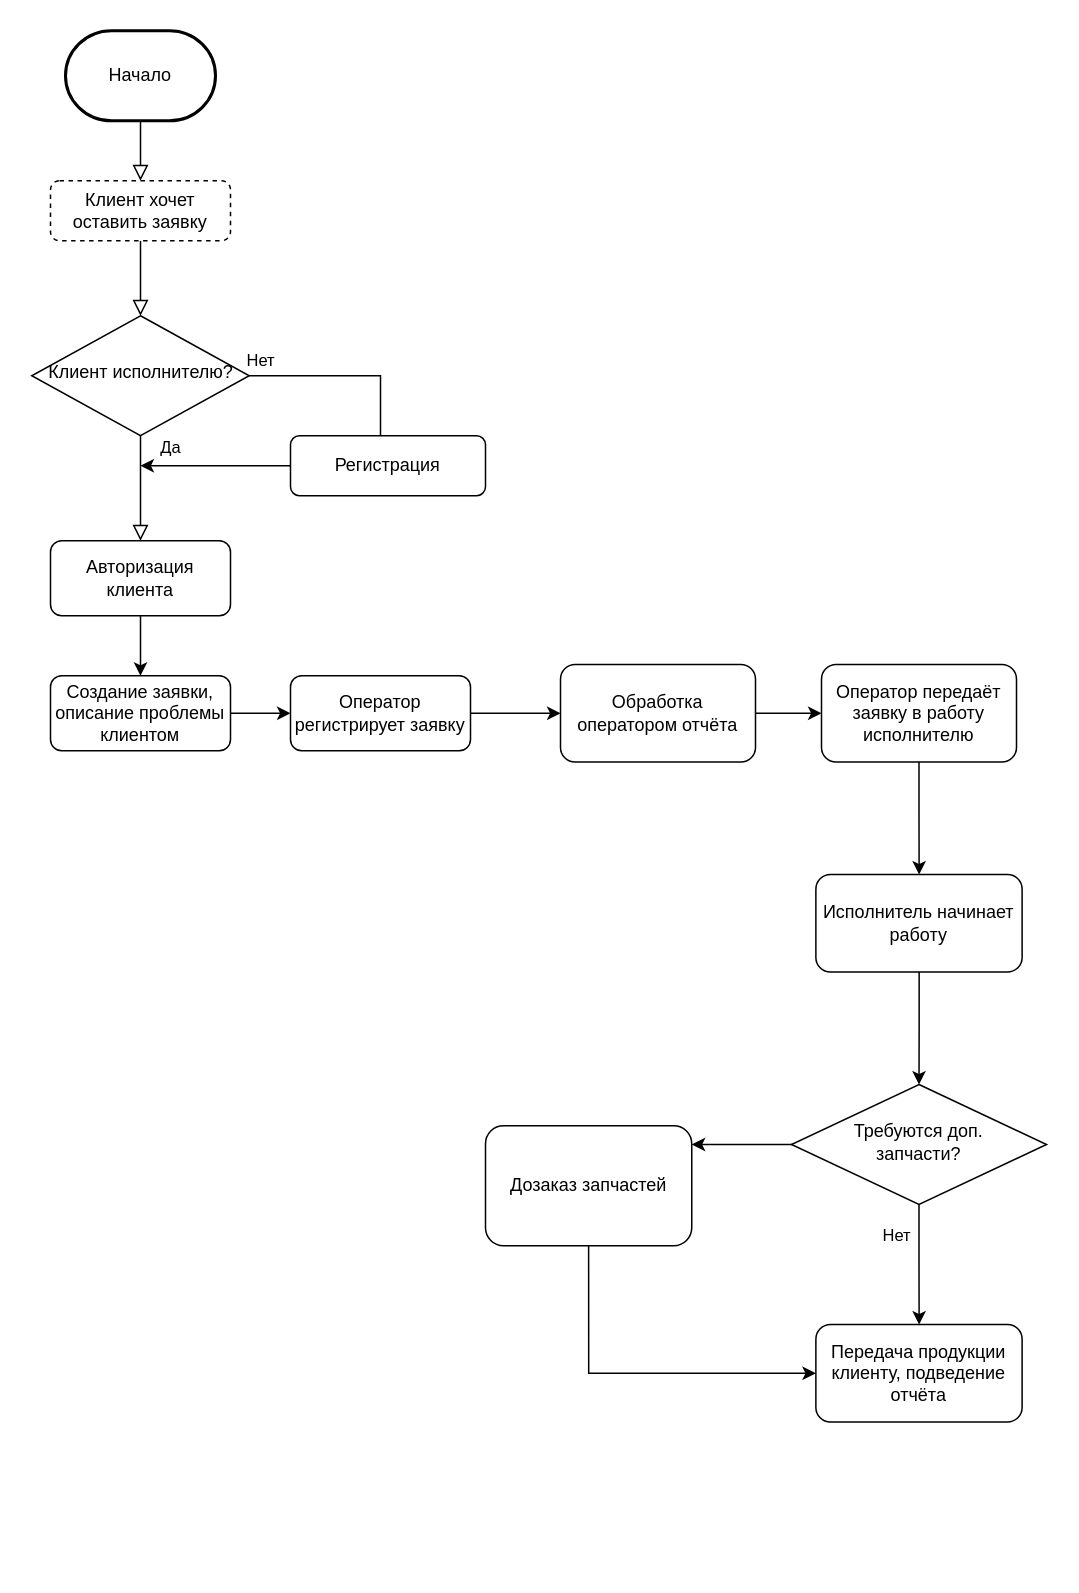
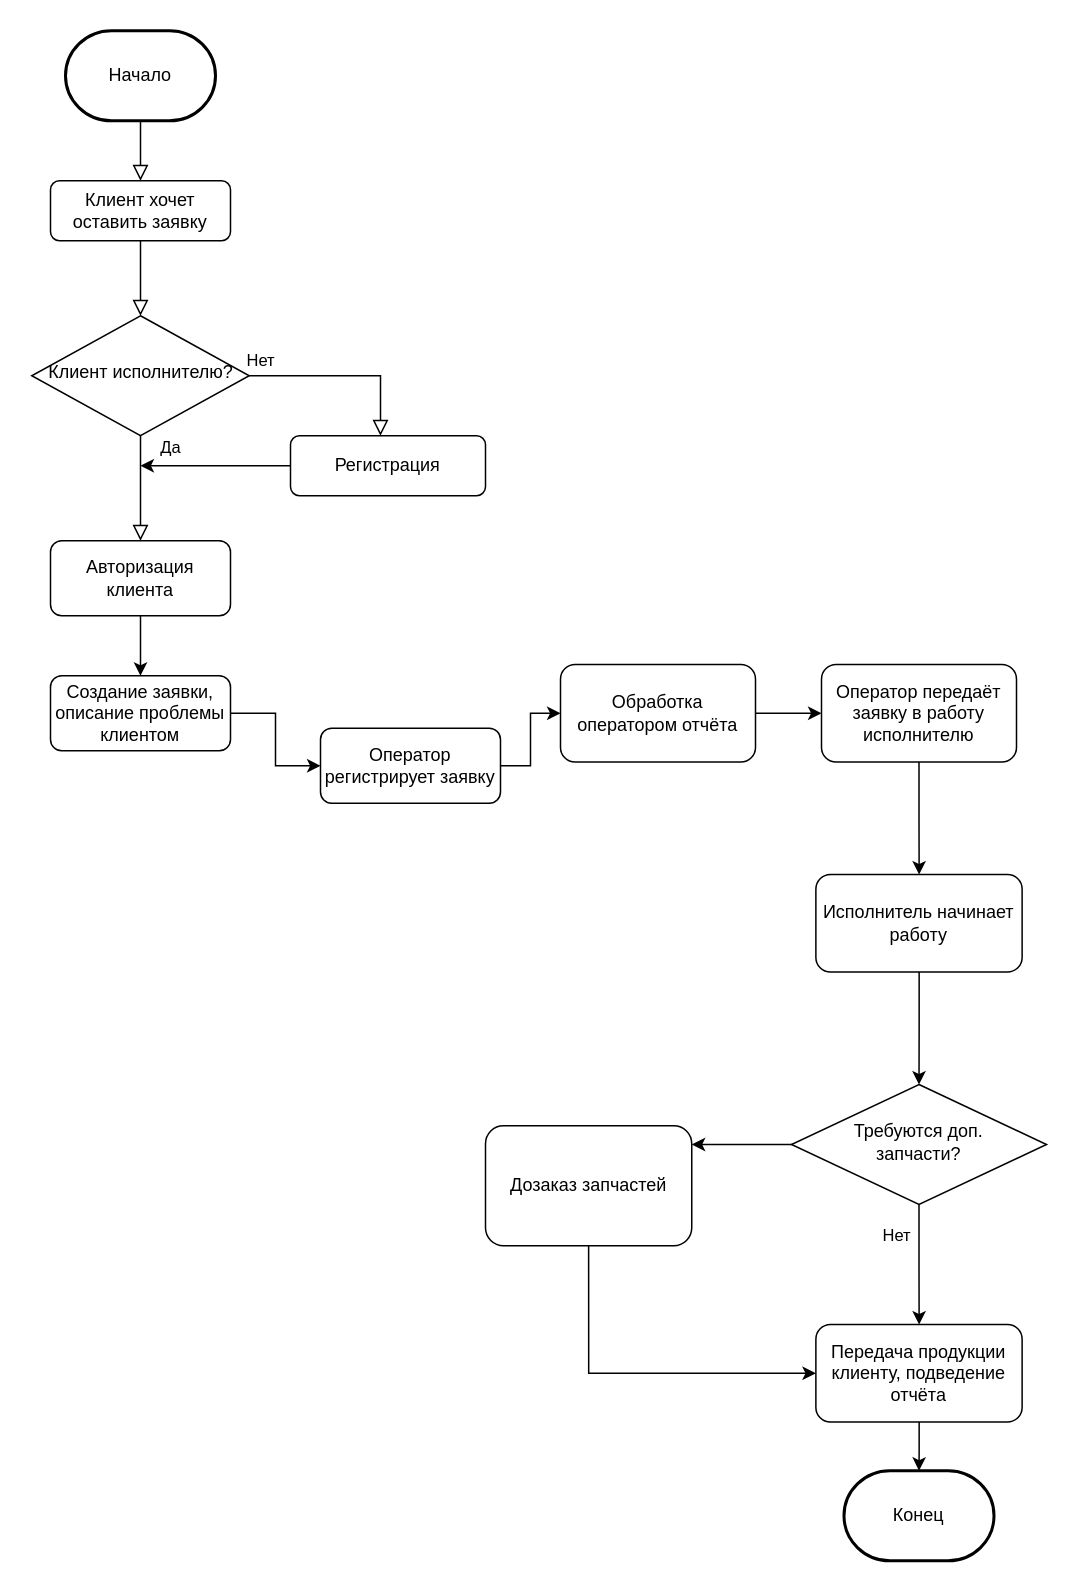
node "Клиент хочет оставить заявку": style dashed -> solid
edge "Клиент исполнителю?" -- "Регистрация": arrowhead none -> block
node "Оператор регистрирует заявку": moved (380, 713) -> (410, 766)
edge "Передача продукции клиенту, подведение отчёта" -> "Конец": added
node "Конец": added
